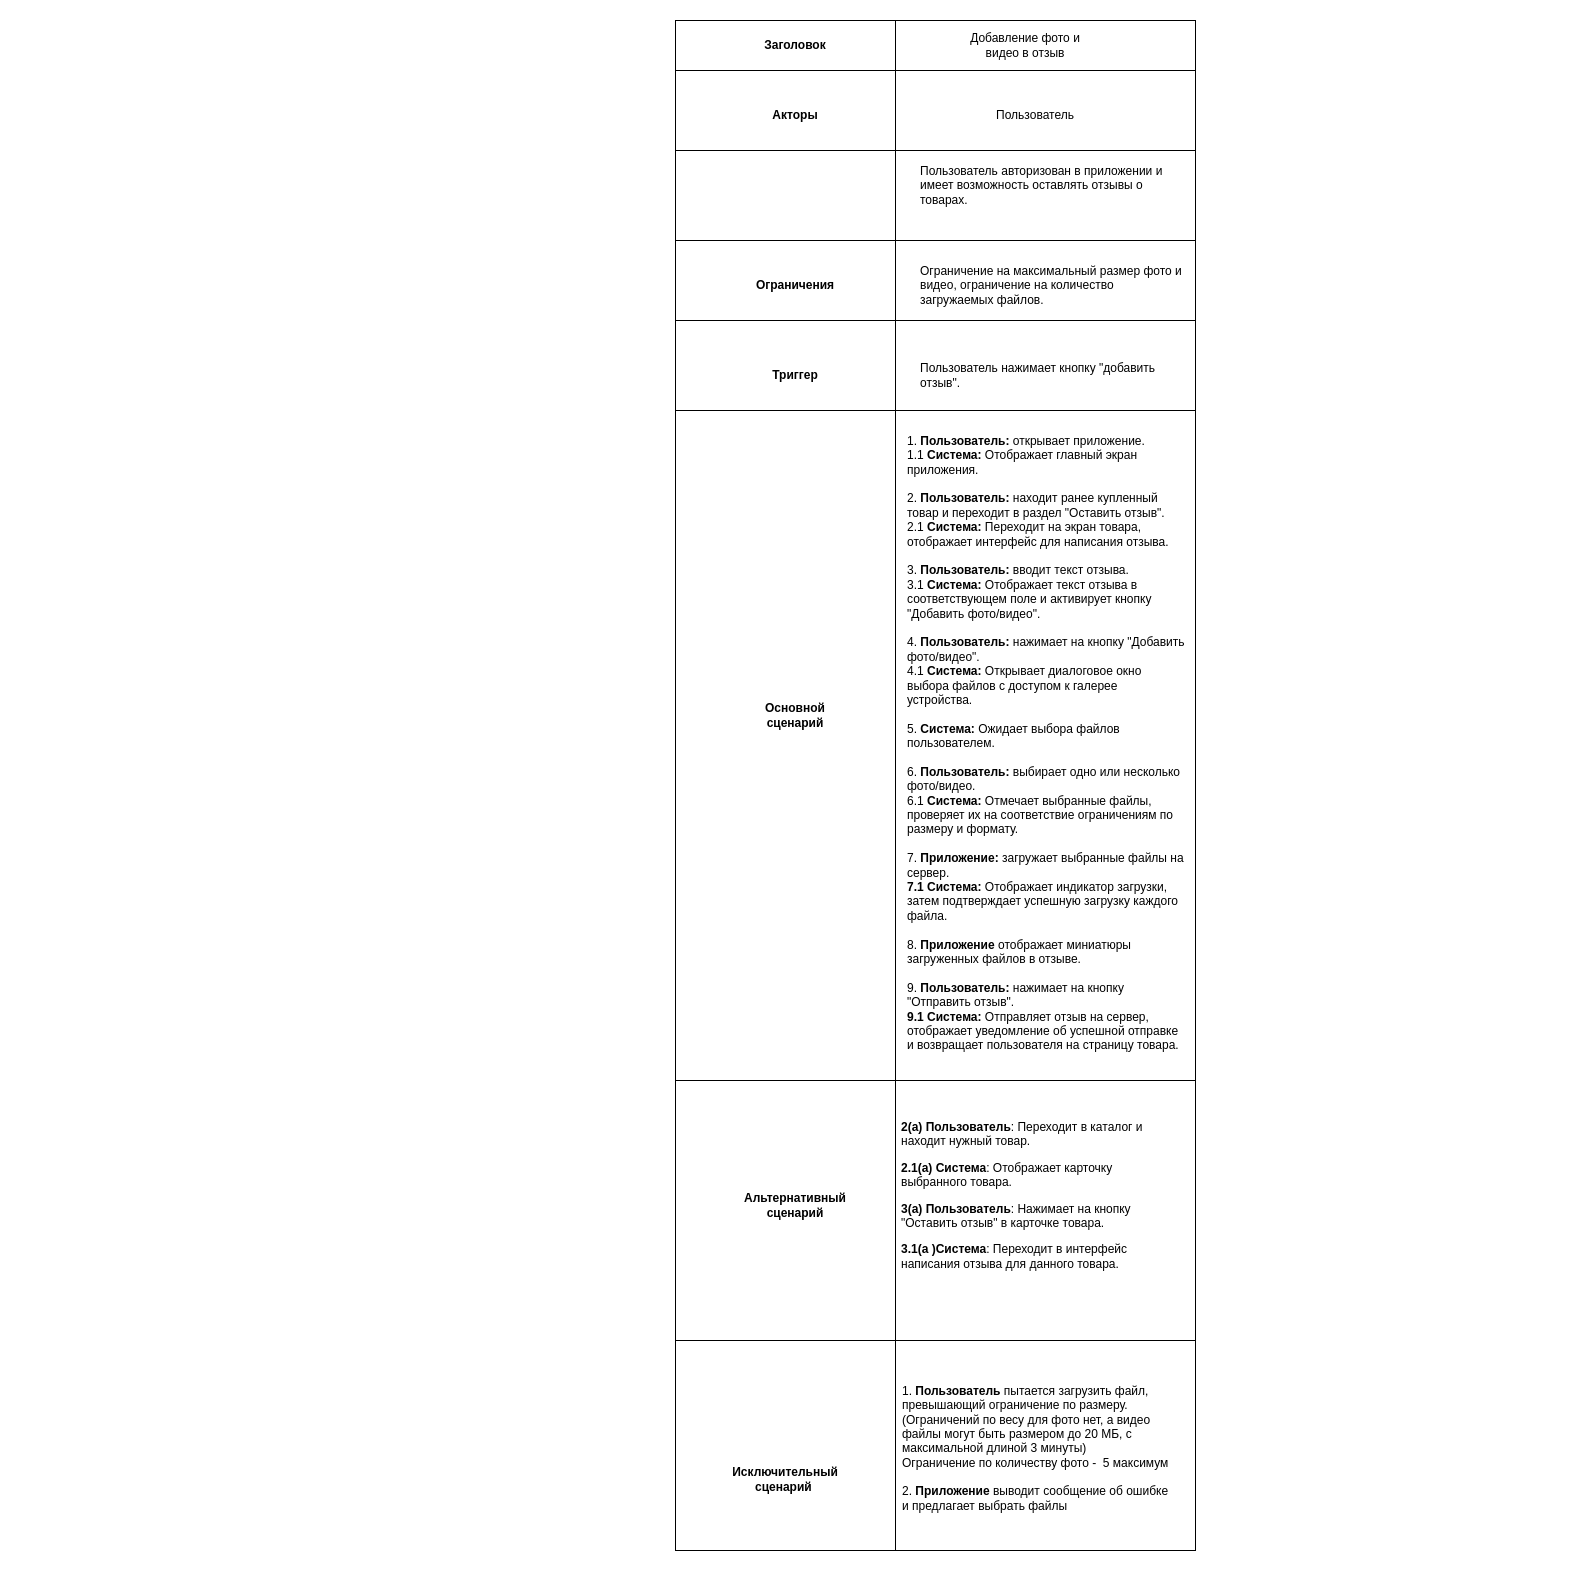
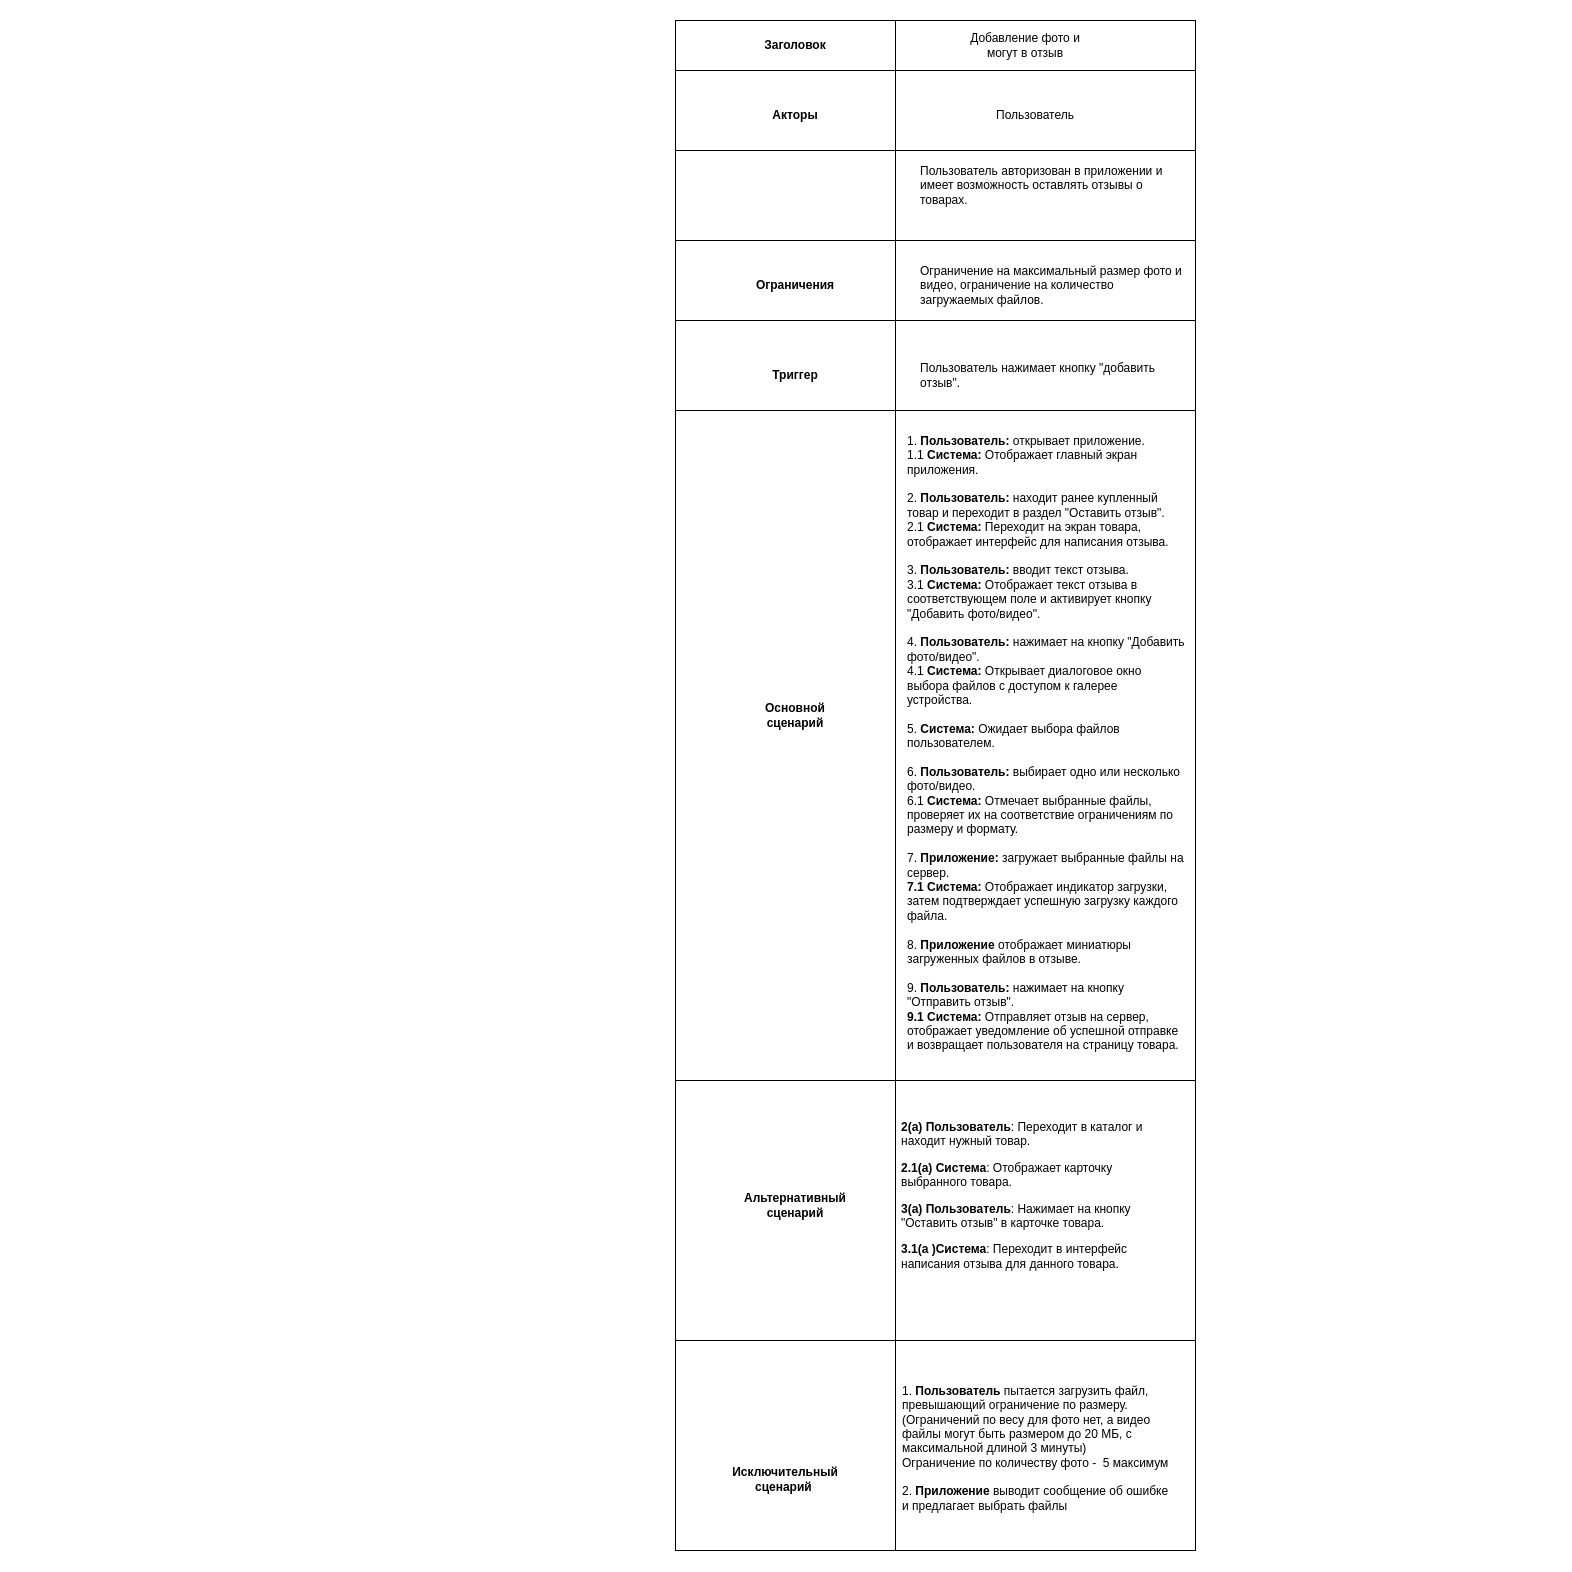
node "Добавление фото и видео в отзыв": label "Добавление фото и видео в отзыв" -> "Добавление фото и могут в отзыв"
